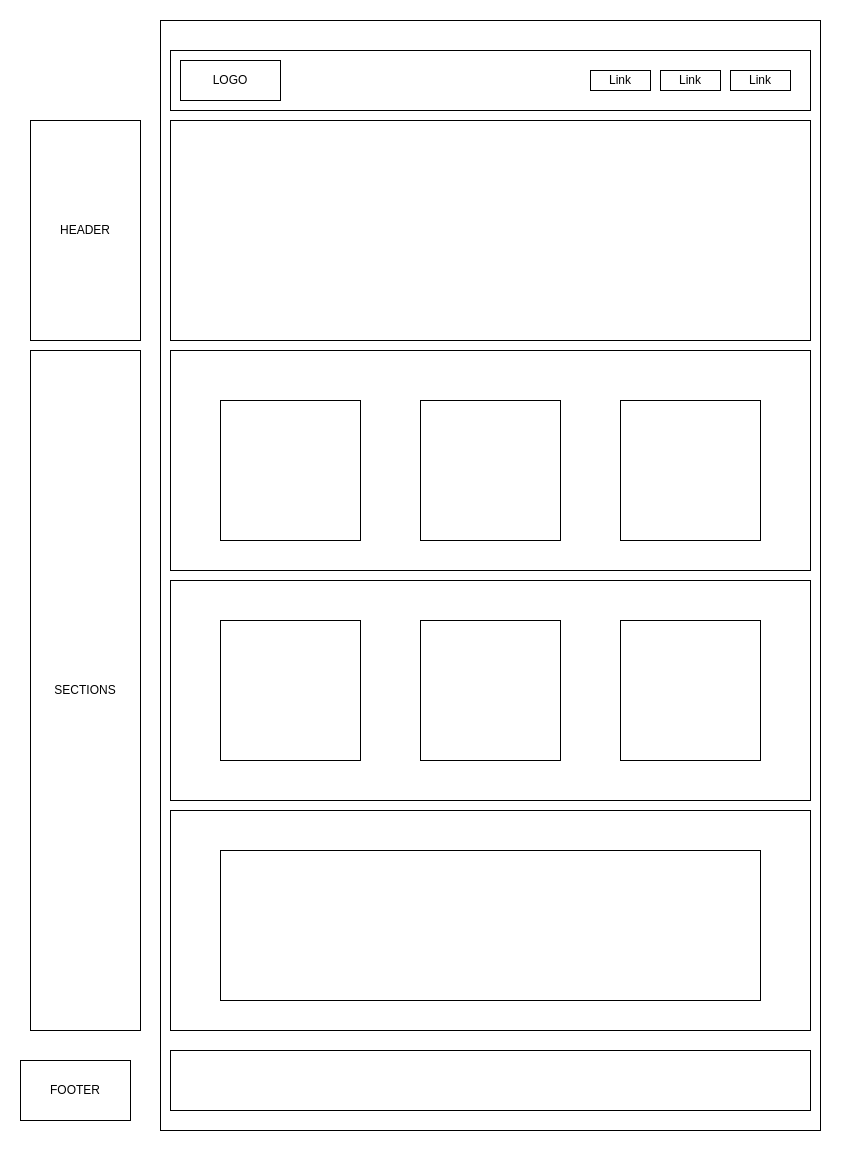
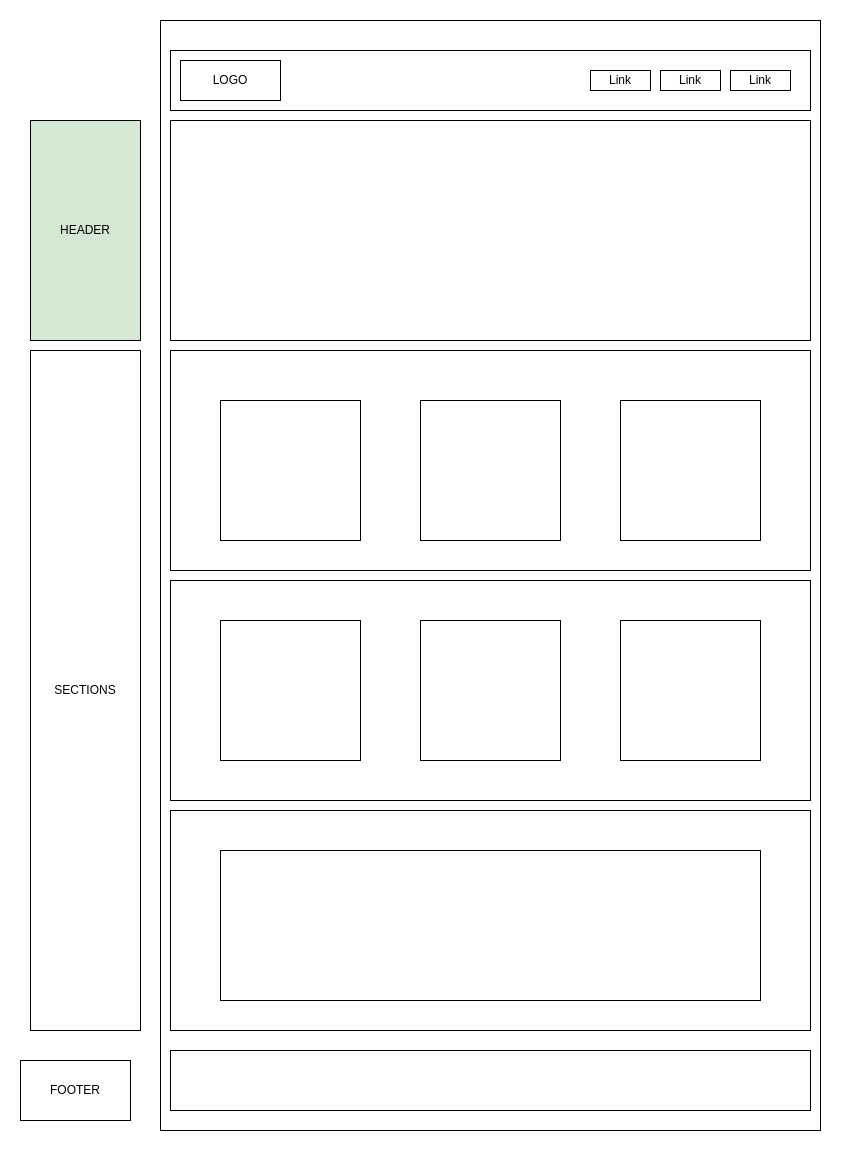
node "HEADER": fillcolor #ffffff -> #d5e8d4
